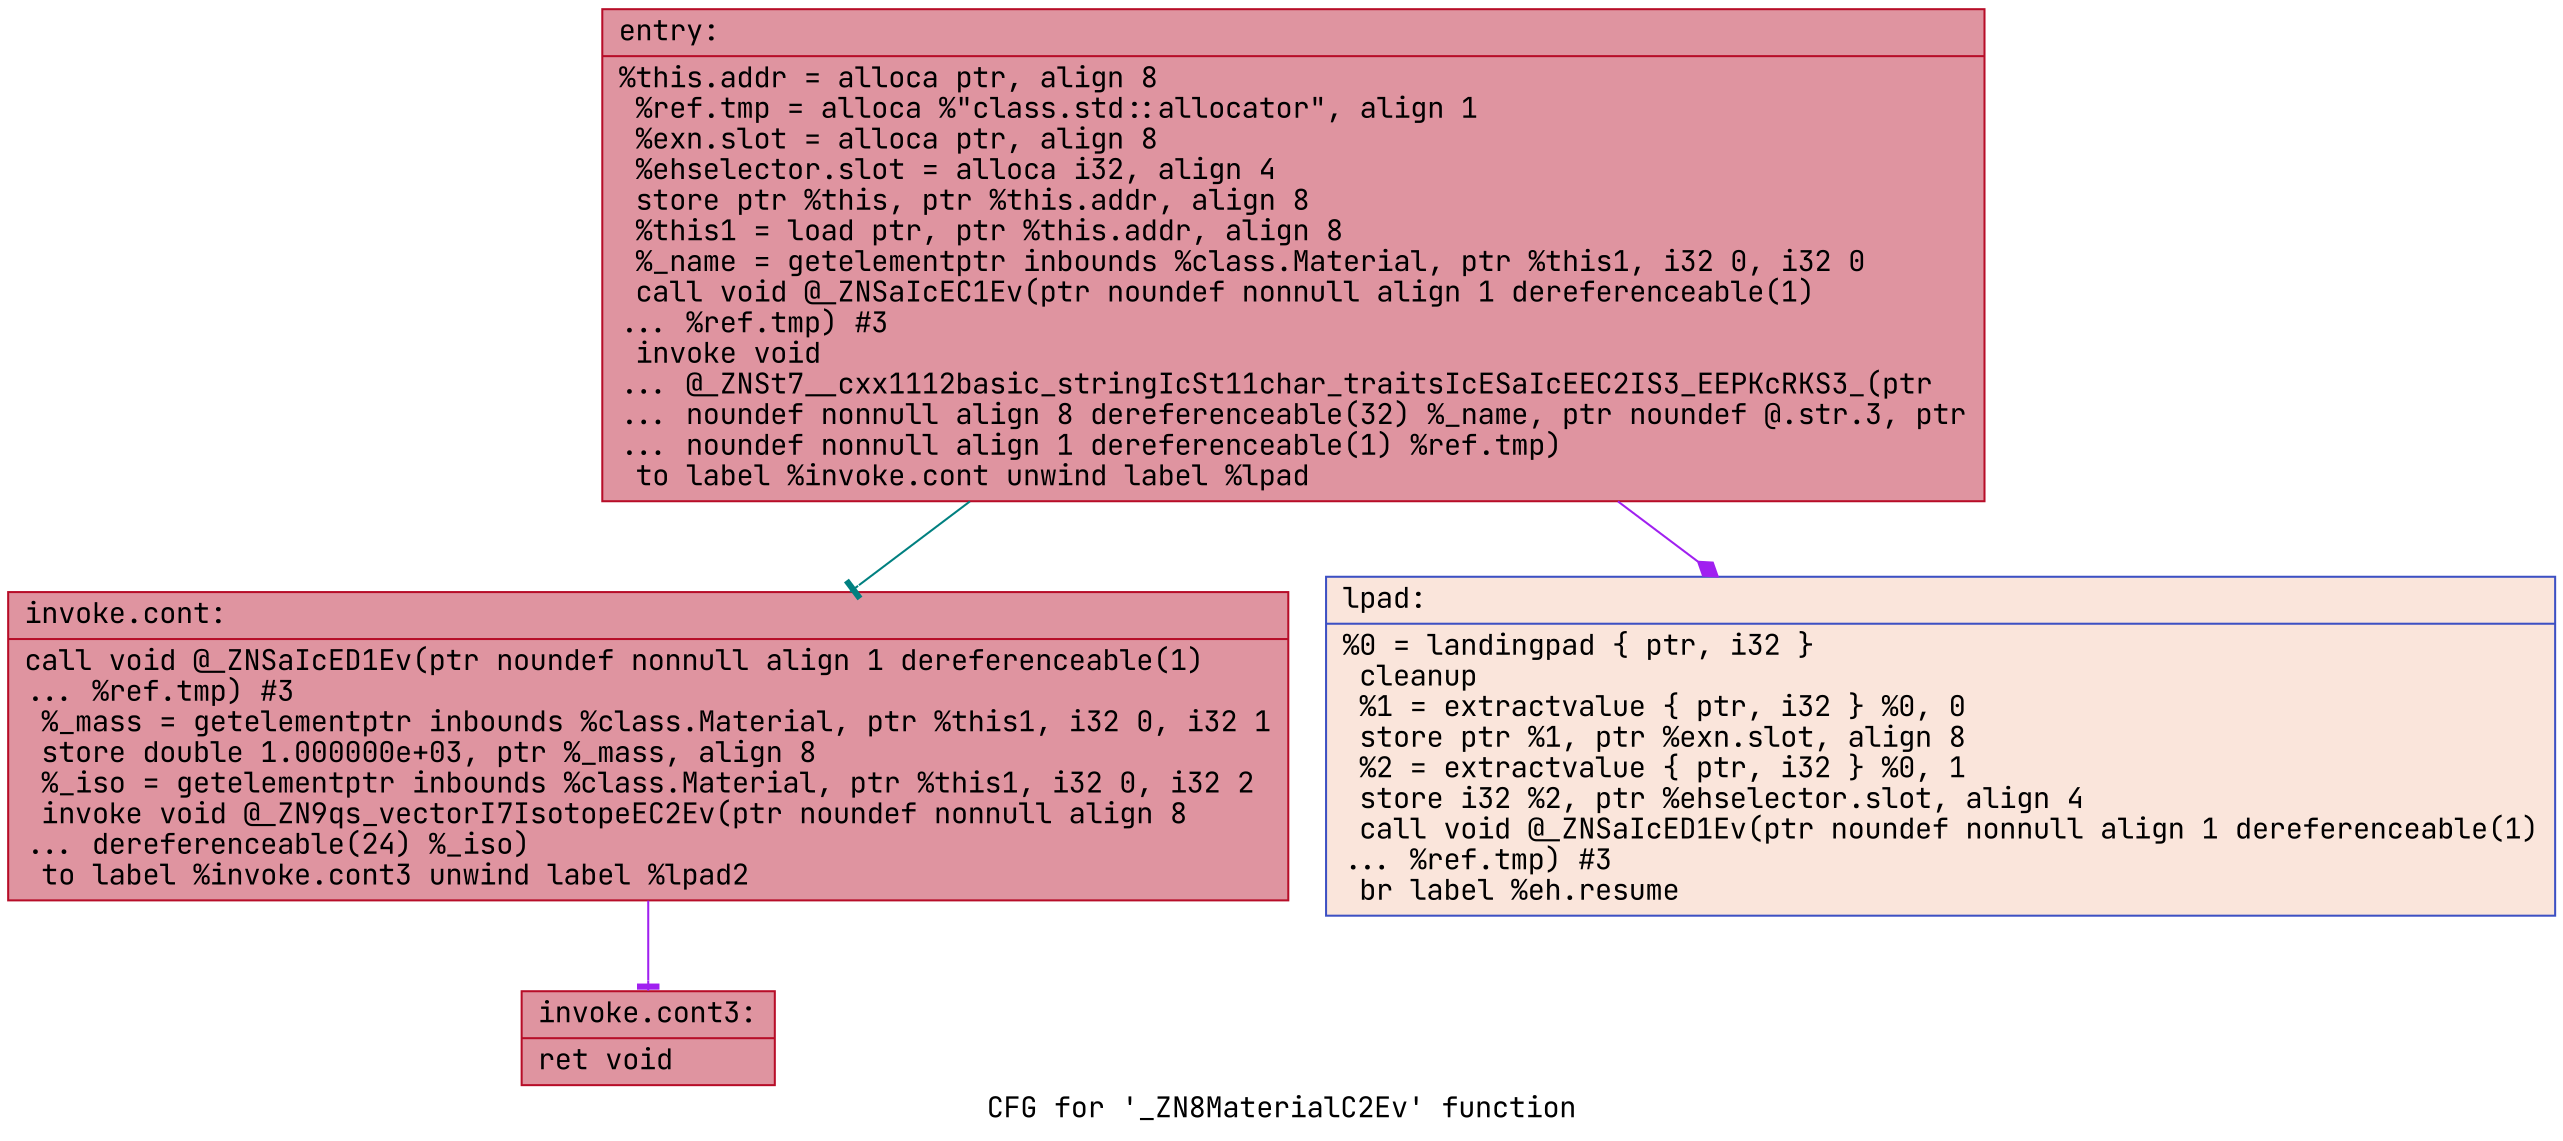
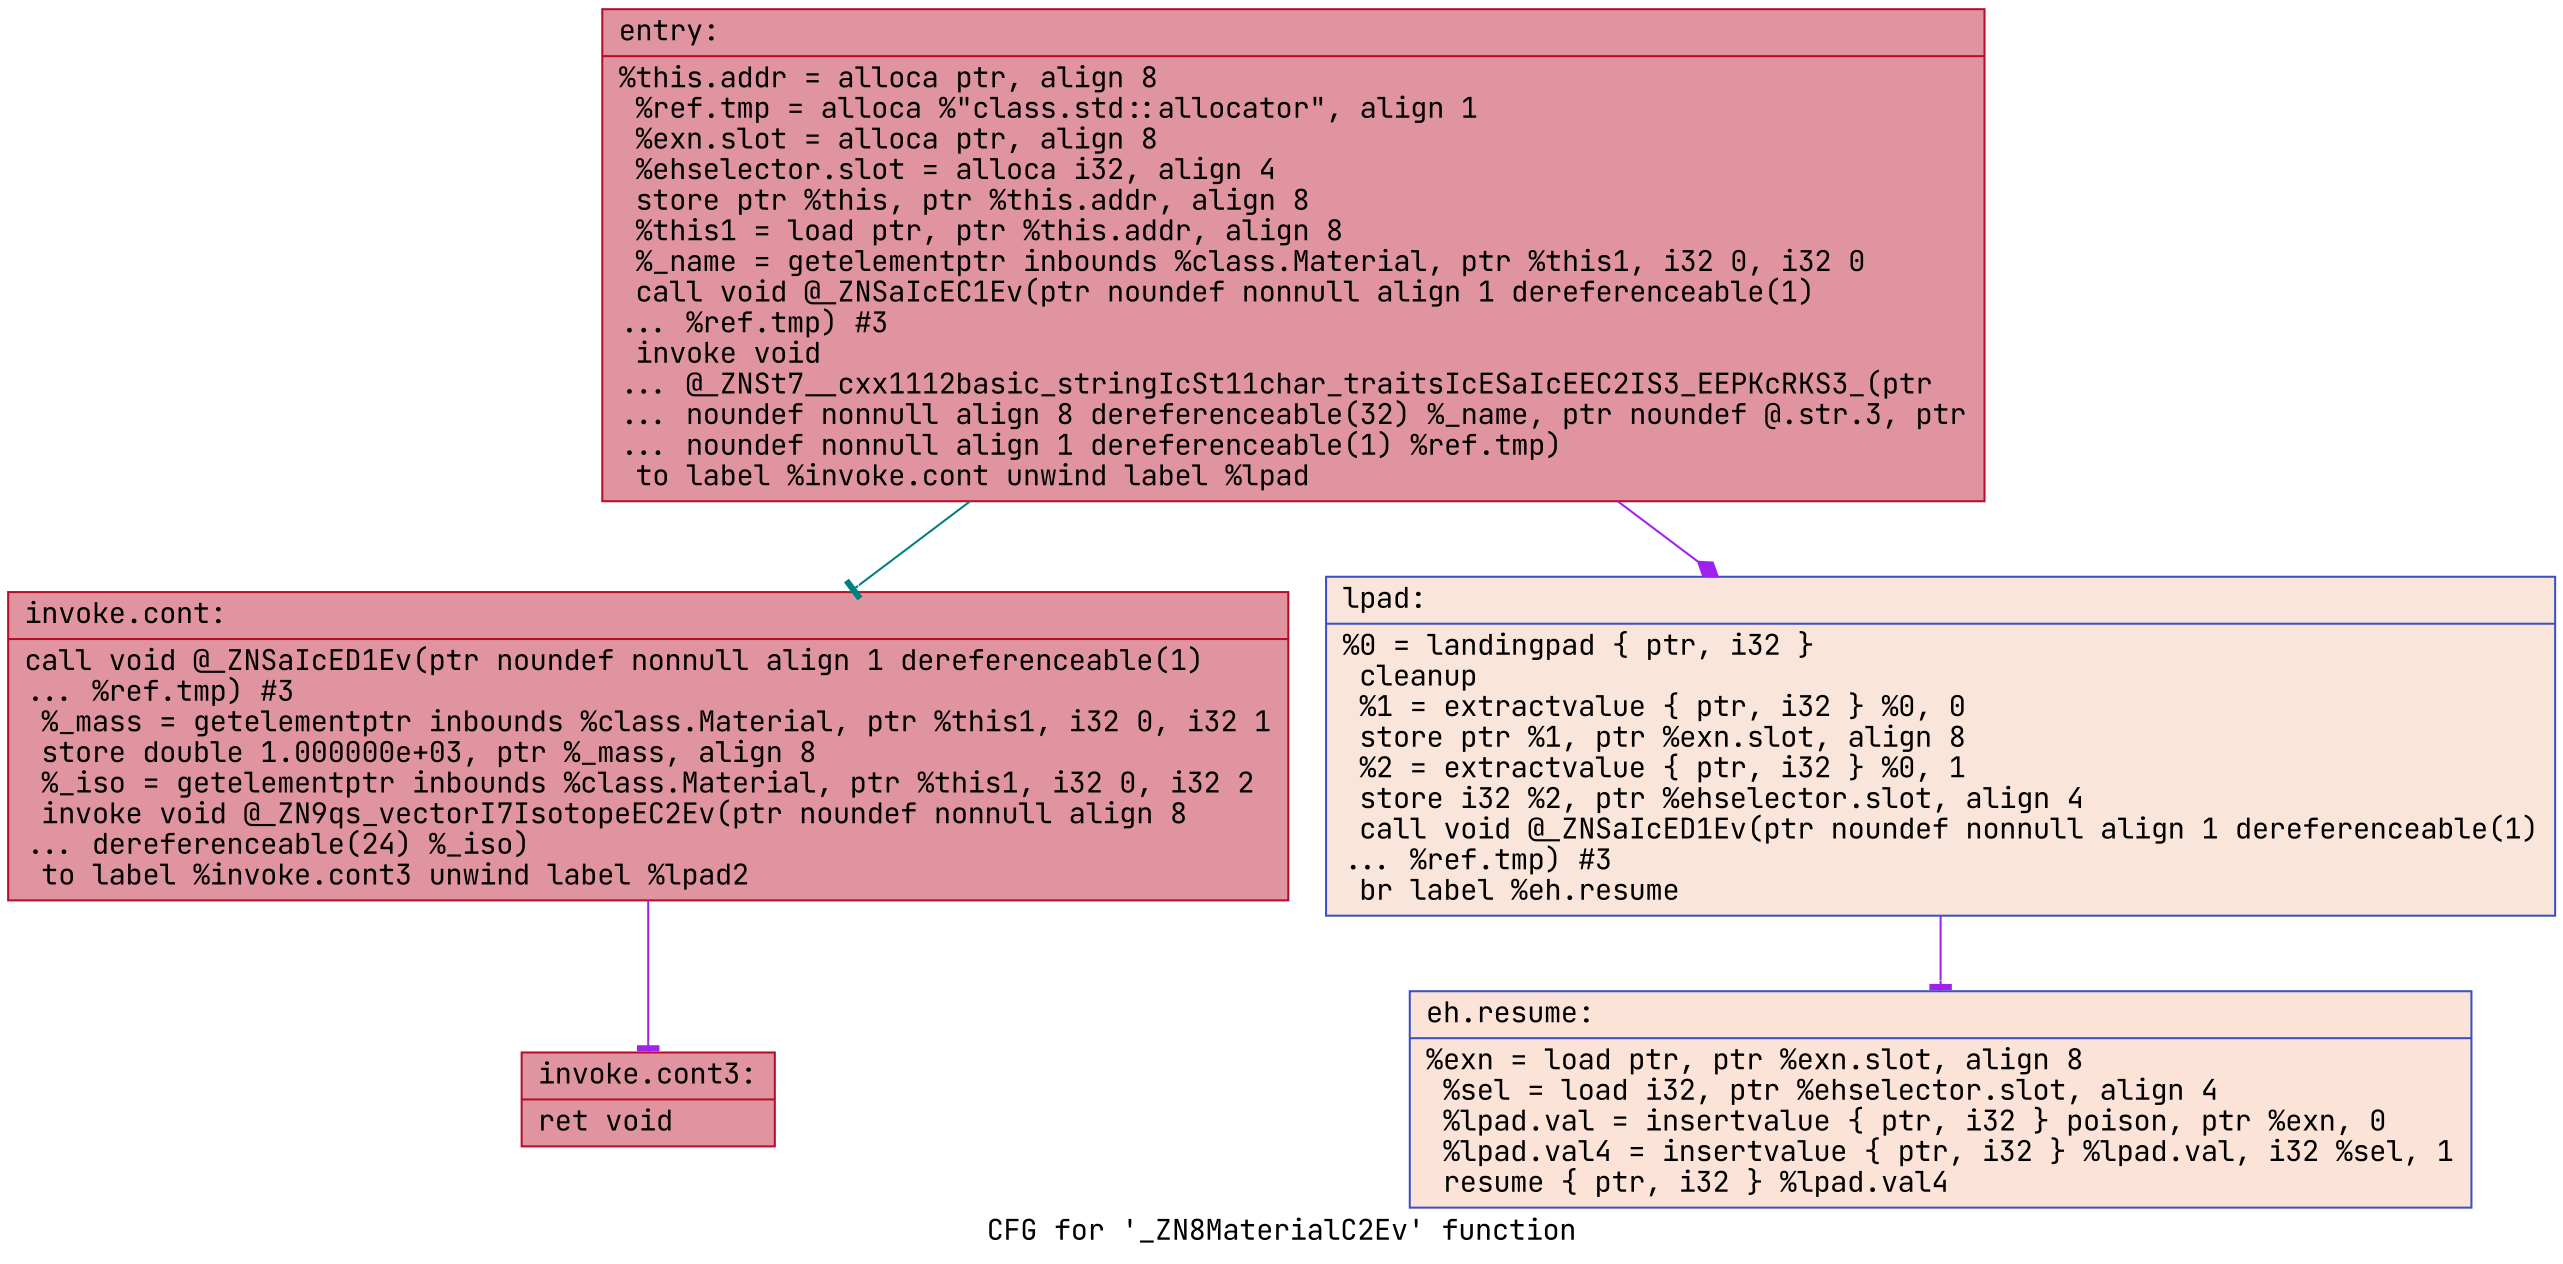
node "eh.resume:": added
